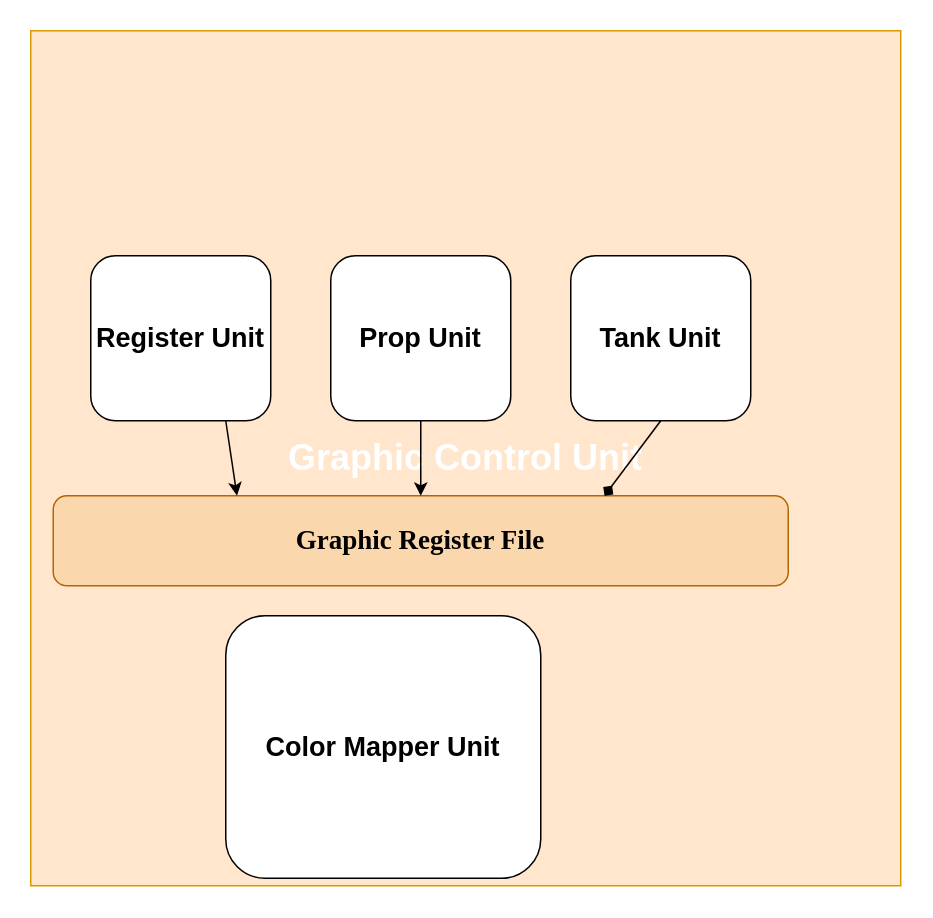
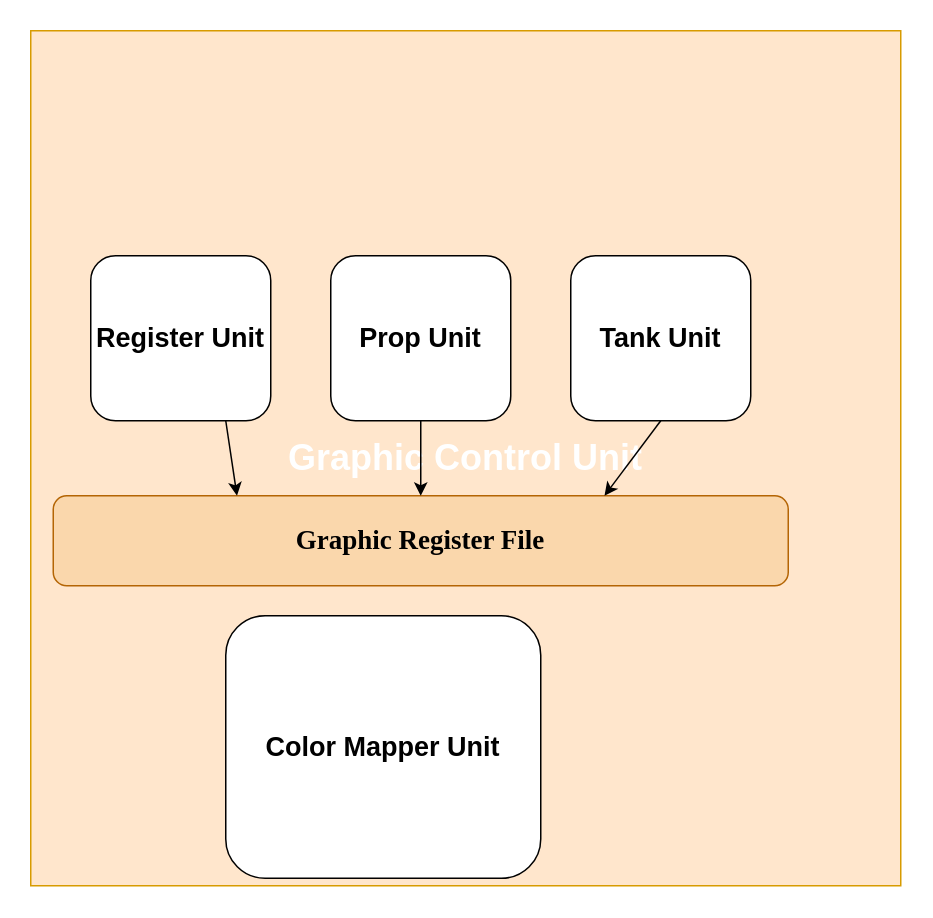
edge "Tank Unit" -> "Graphic Register File": arrowhead diamond -> classic
